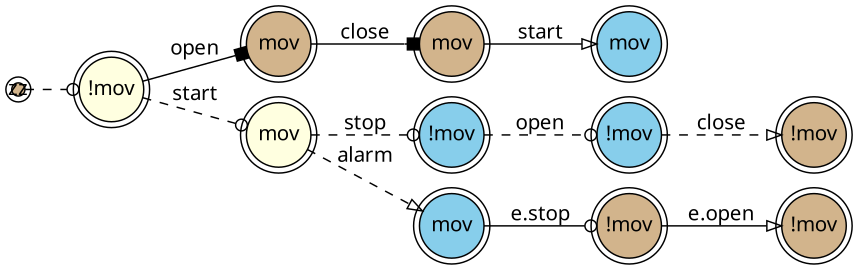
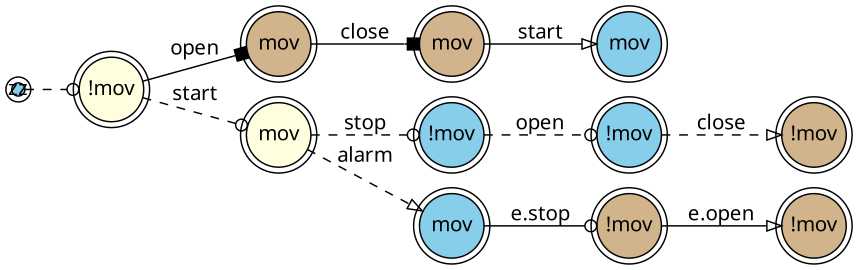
node "zz": fillcolor tan -> skyblue
